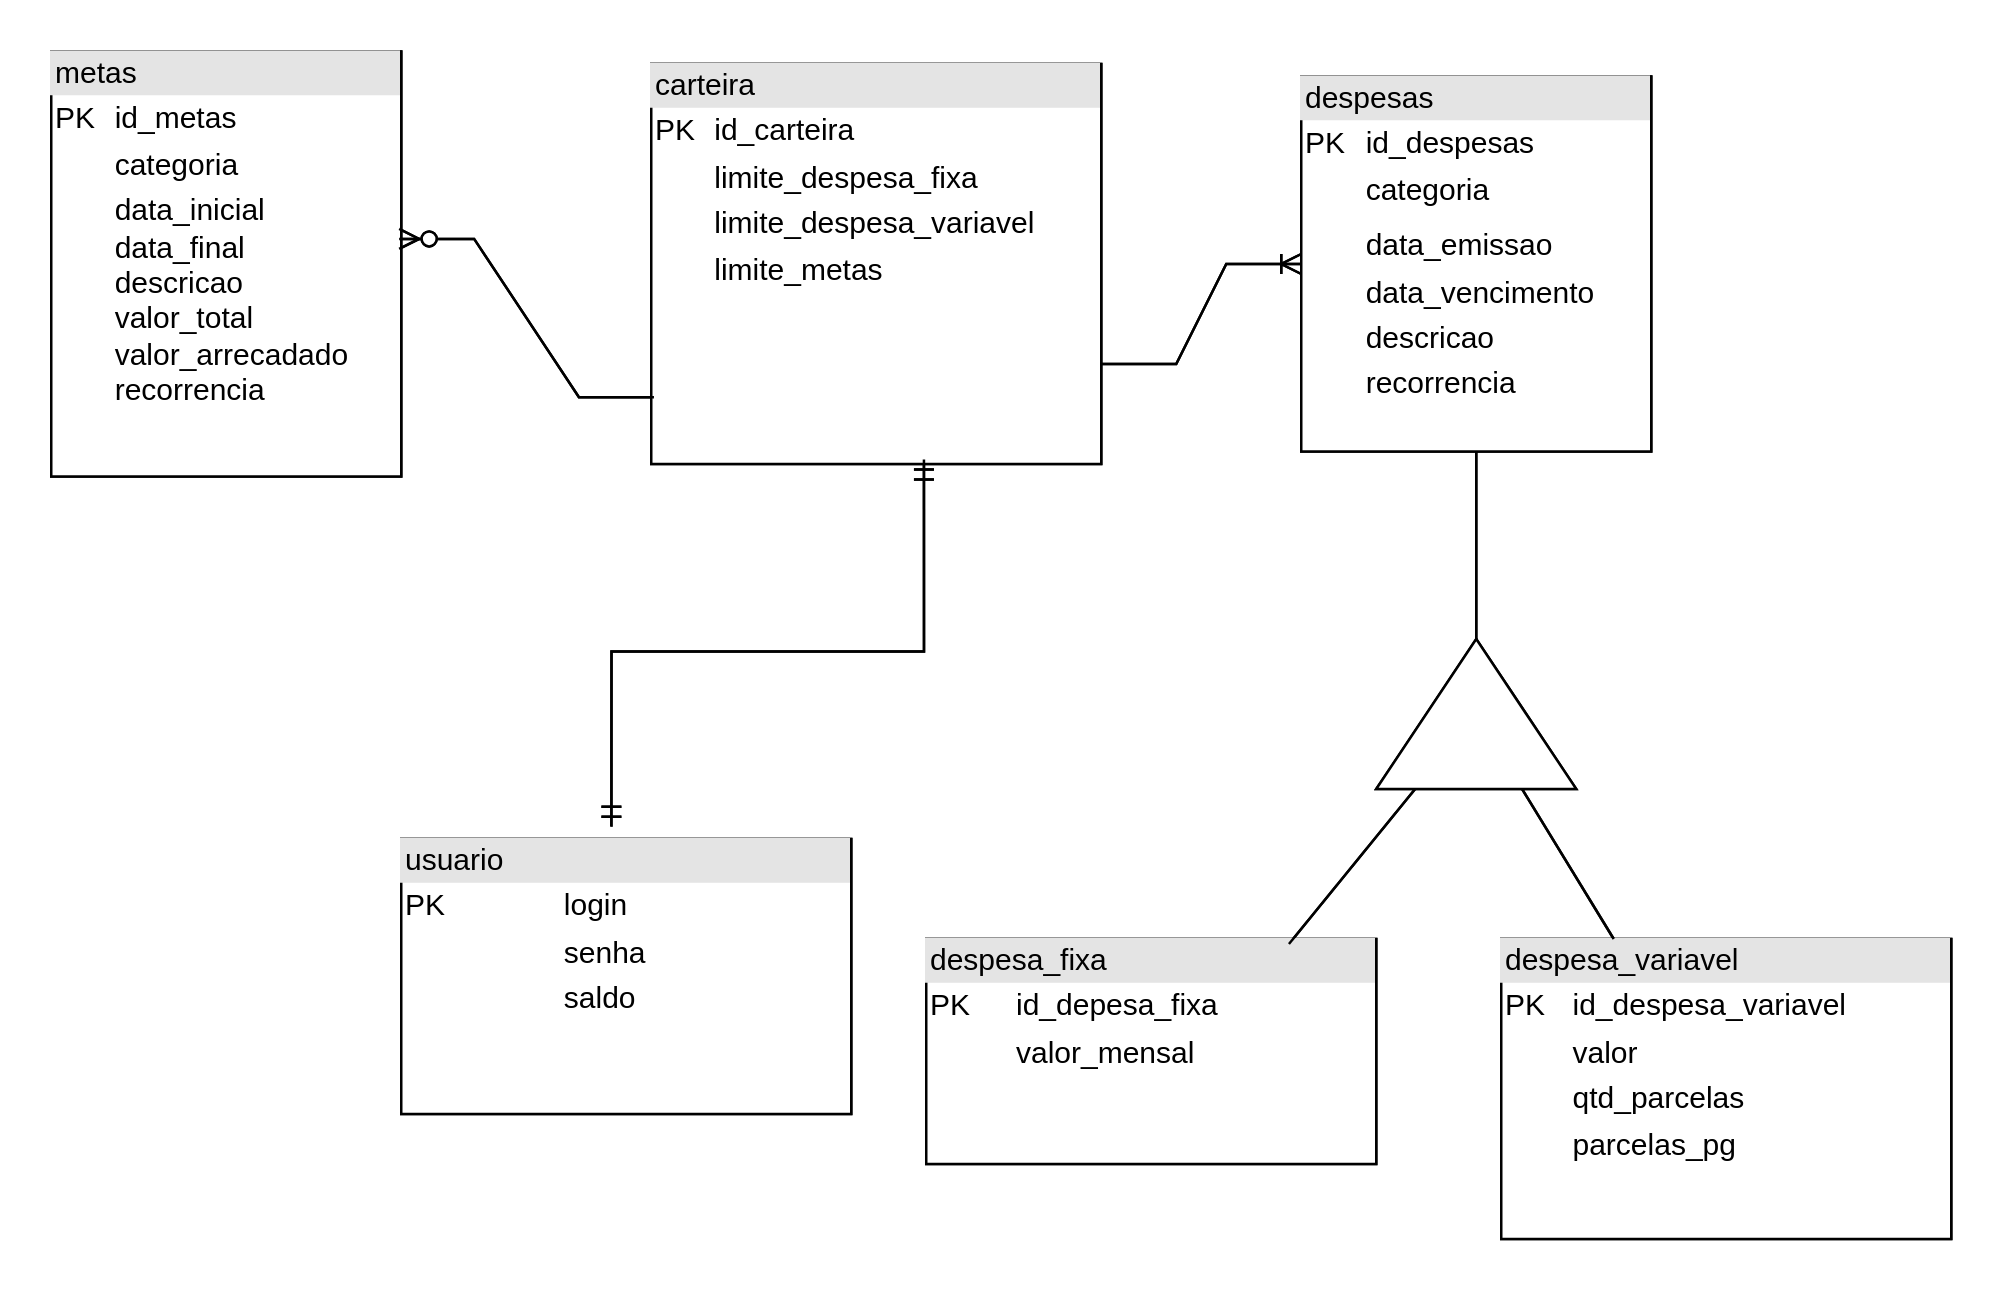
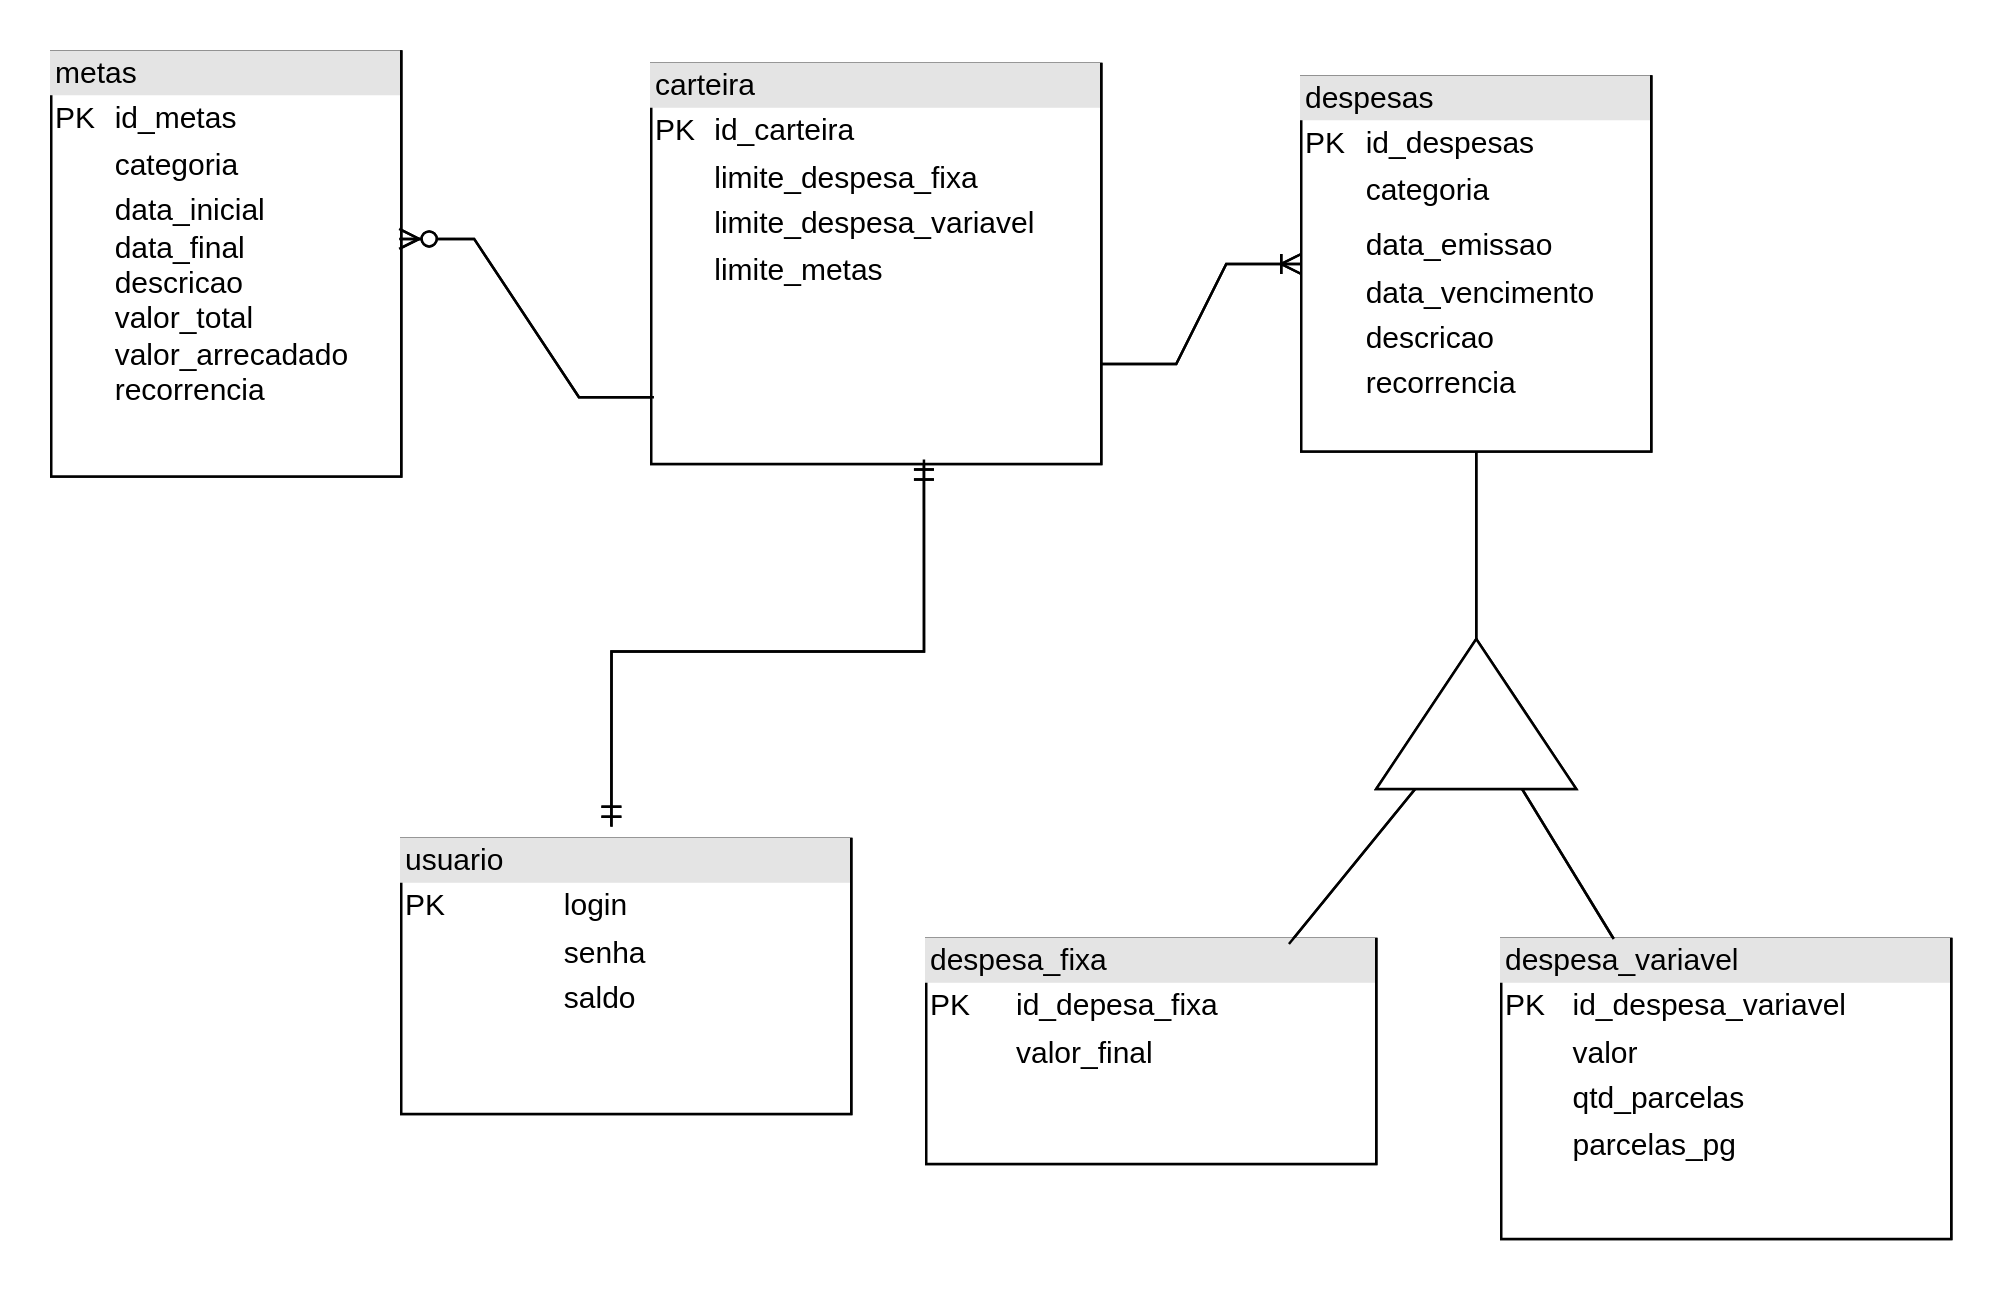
node "despesa_fixa PK id_depesa_fixa valor_mensal": label "despesa_fixa PK id_depesa_fixa valor_mensal" -> "despesa_fixa PK id_depesa_fixa valor_final"
